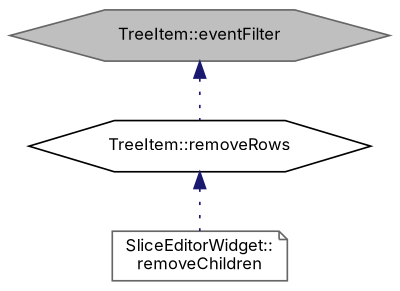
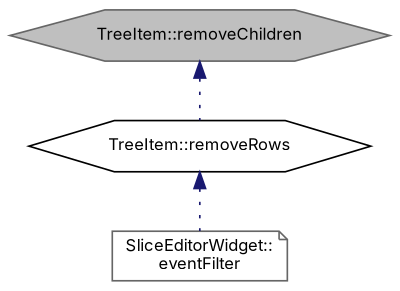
node "TreeItem::eventFilter": label "TreeItem::eventFilter" -> "TreeItem::removeChildren"
node "SliceEditorWidget:: removeChildren": label "SliceEditorWidget:: removeChildren" -> "SliceEditorWidget:: eventFilter"
